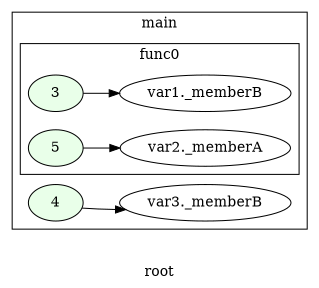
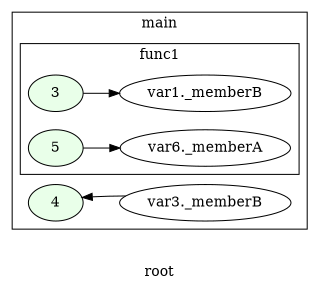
cluster "func0": label "func0" -> "func1"
node "var2._memberA": label "var2._memberA" -> "var6._memberA"
edge "4" -> "var3._memberB": reversed
